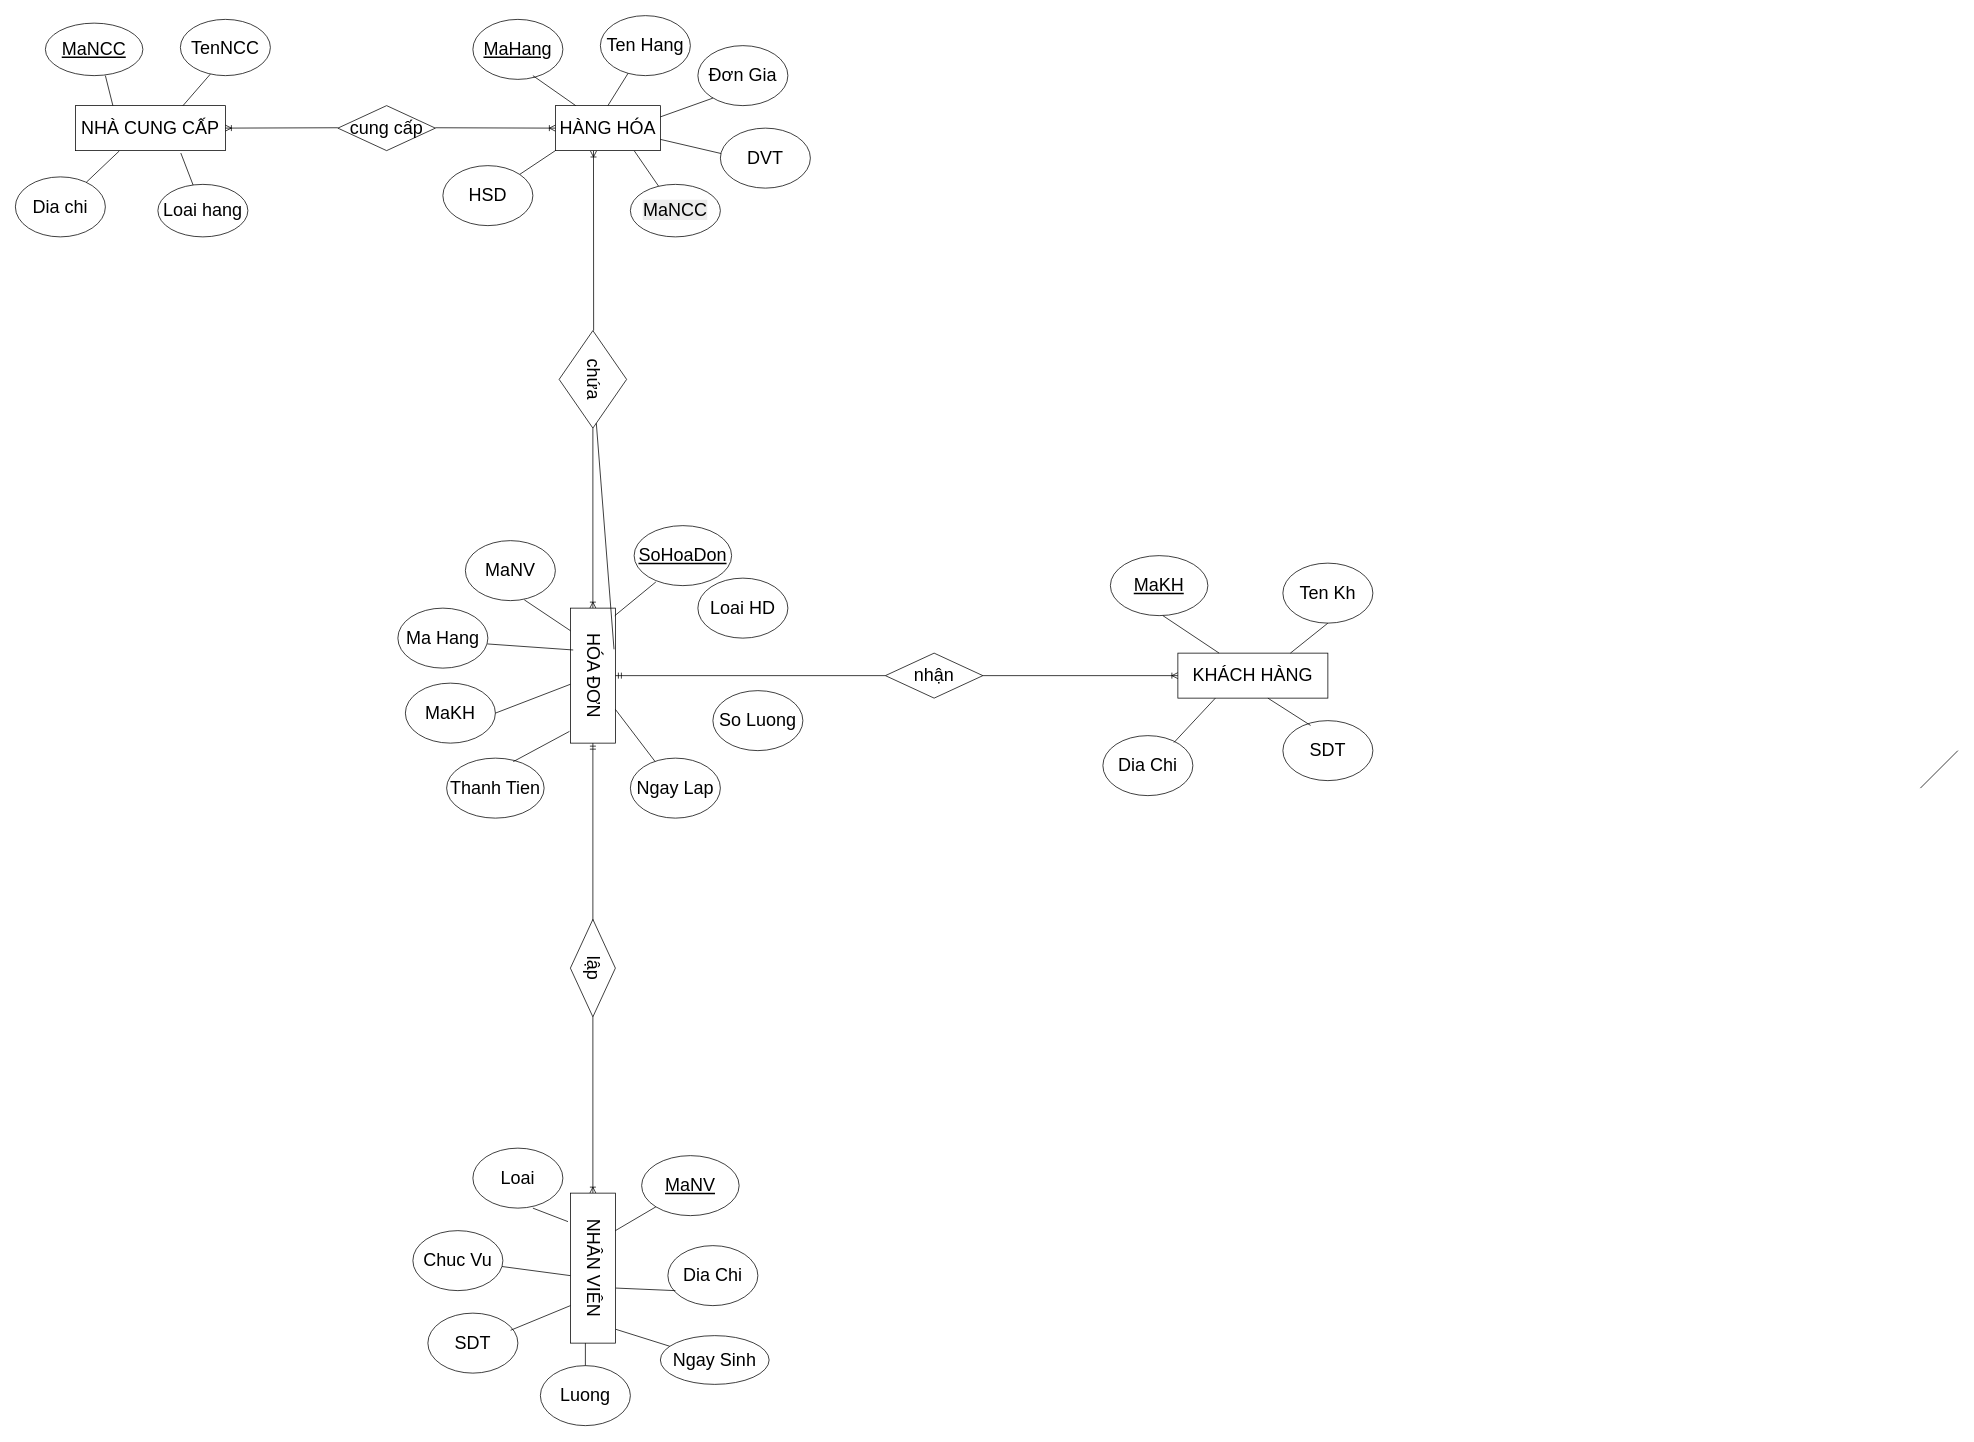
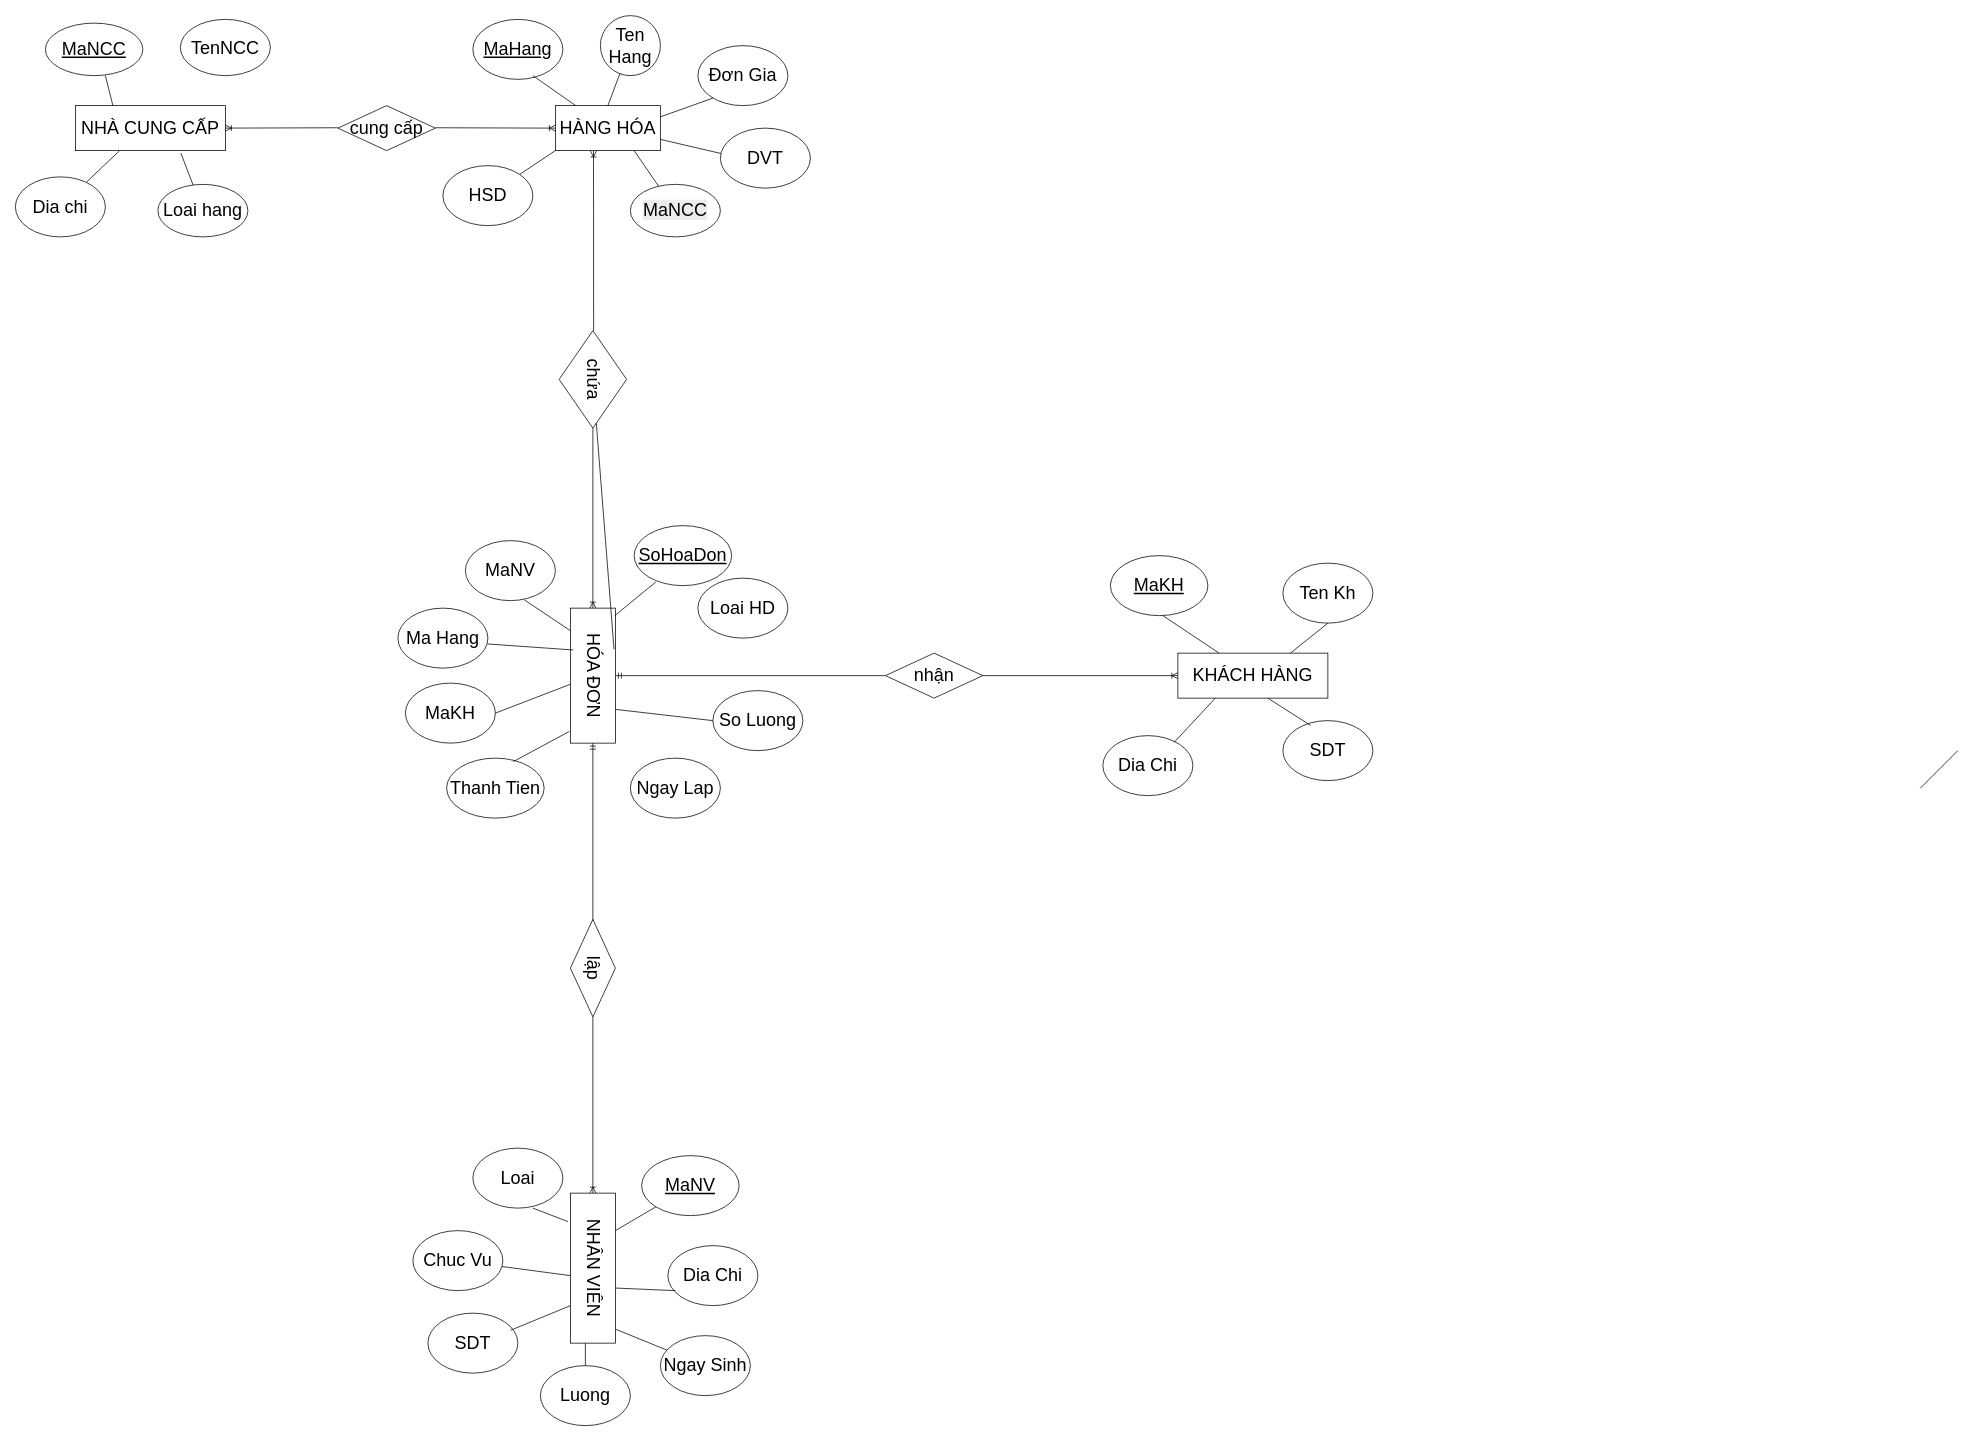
node "Ten Hang": size 90x60 -> 60x60
edge "TenNCC" -- "NHÀ CUNG CẤP": removed
edge "HÓA ĐƠN" -- "Ngay Lap": now "HÓA ĐƠN" -- "So Luong"
node "Ngay Sinh": size 109x49 -> 90x60
